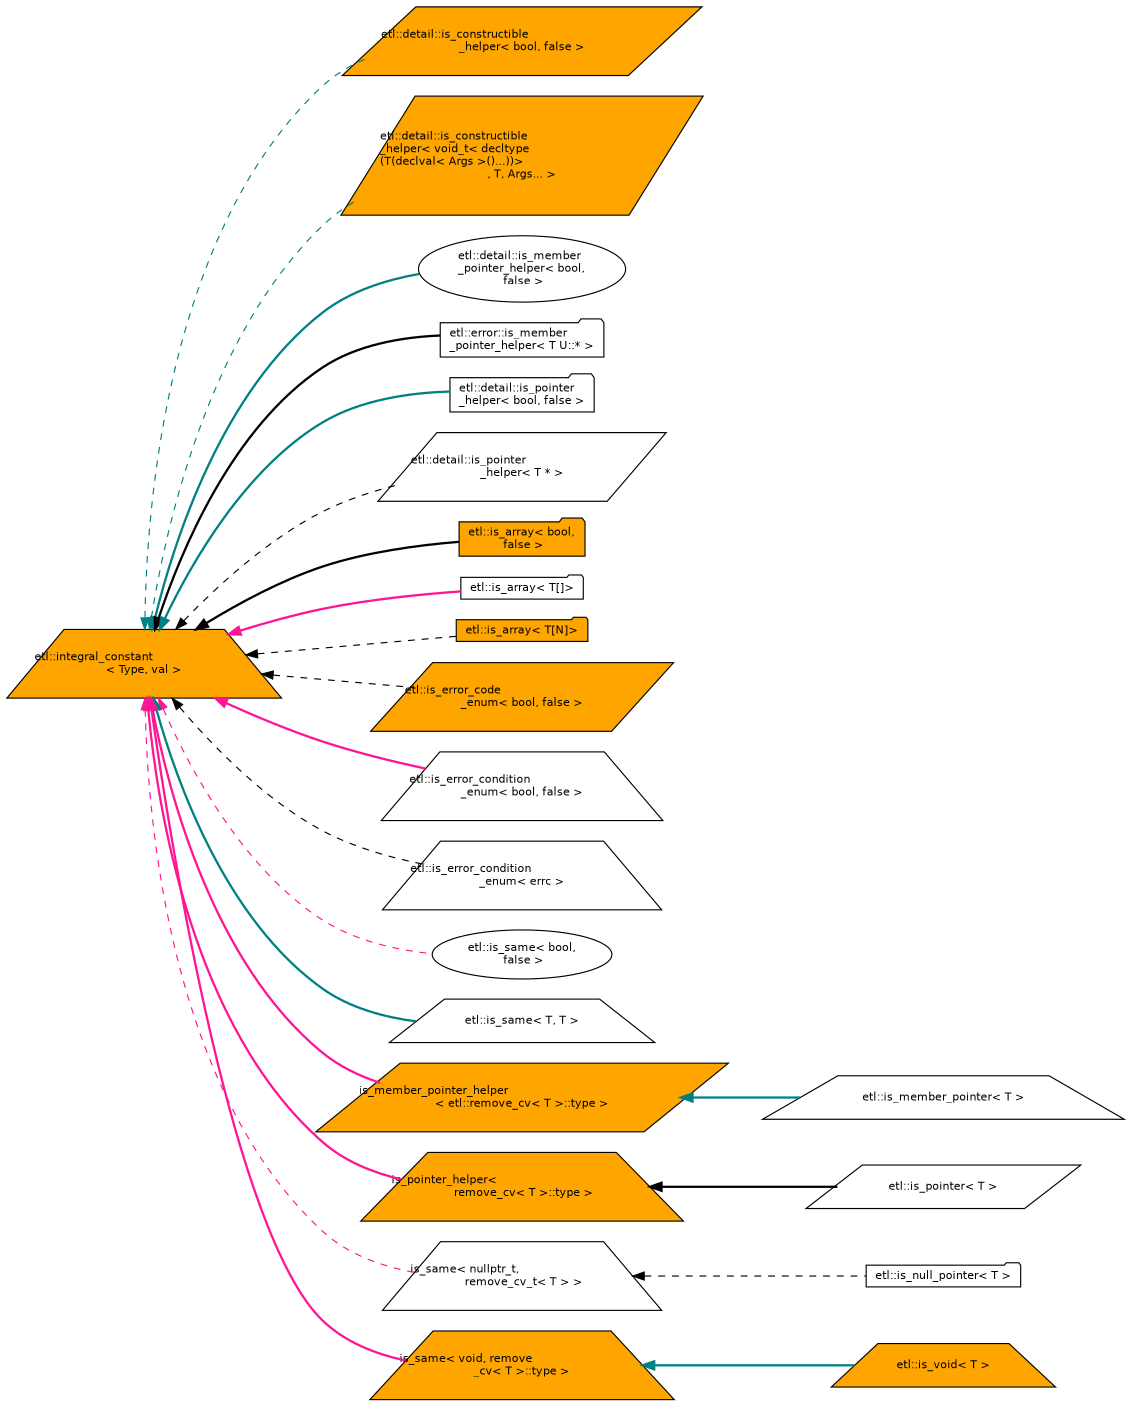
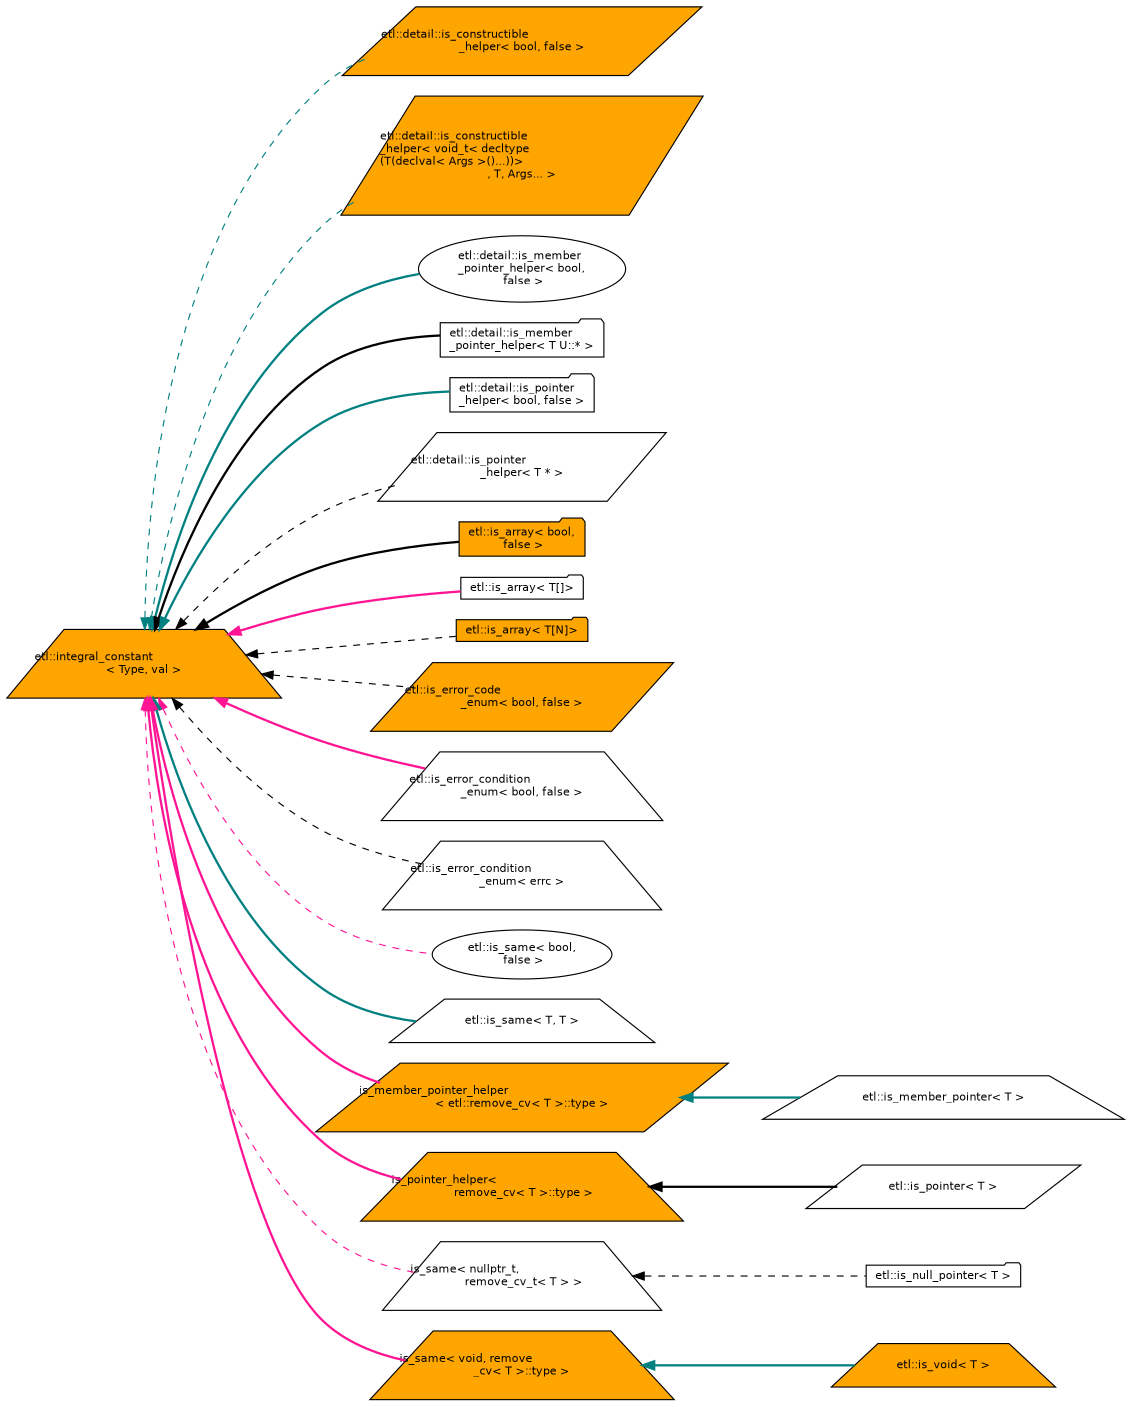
node "etl::error::is_member _pointer_helper< T U::* >": label "etl::error::is_member _pointer_helper< T U::* >" -> "etl::detail::is_member _pointer_helper< T U::* >"
